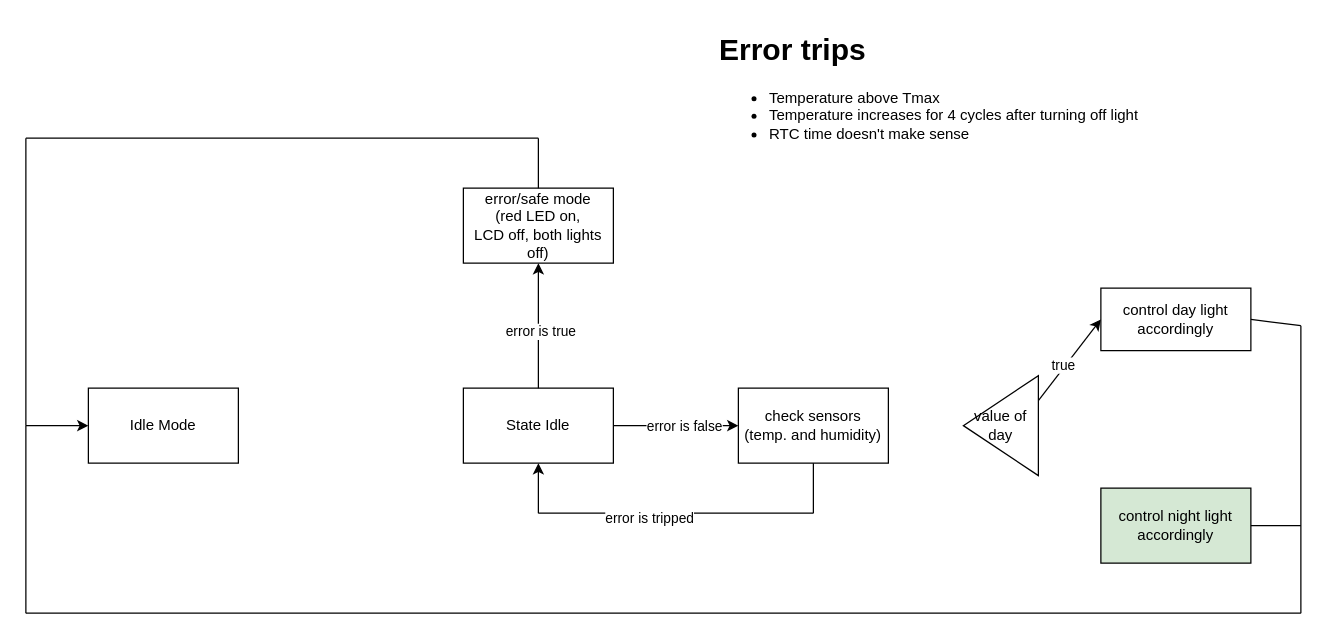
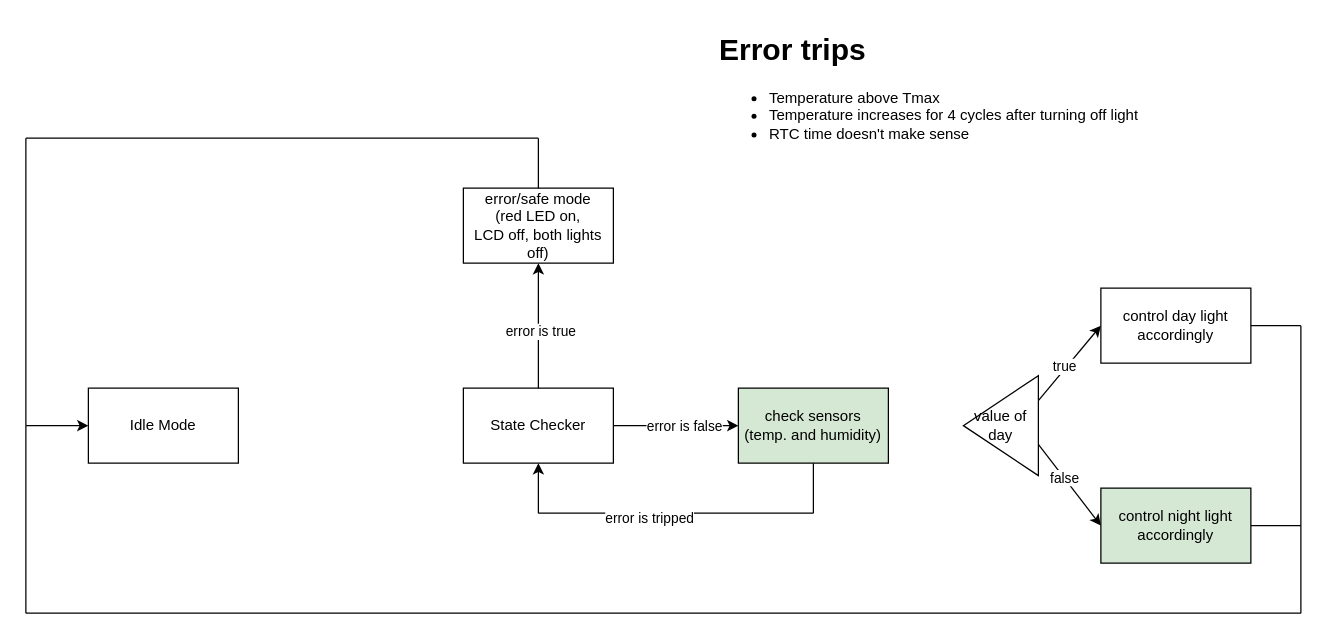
node "control day light accordingly": size 150x63 -> 150x75
node "State Idle": label "State Idle" -> "State Checker"
node "check sensors (temp. and humidity)": fillcolor #ffffff -> #d5e8d4
edge "value of day" -> "control night light accordingly": added, label "false"
